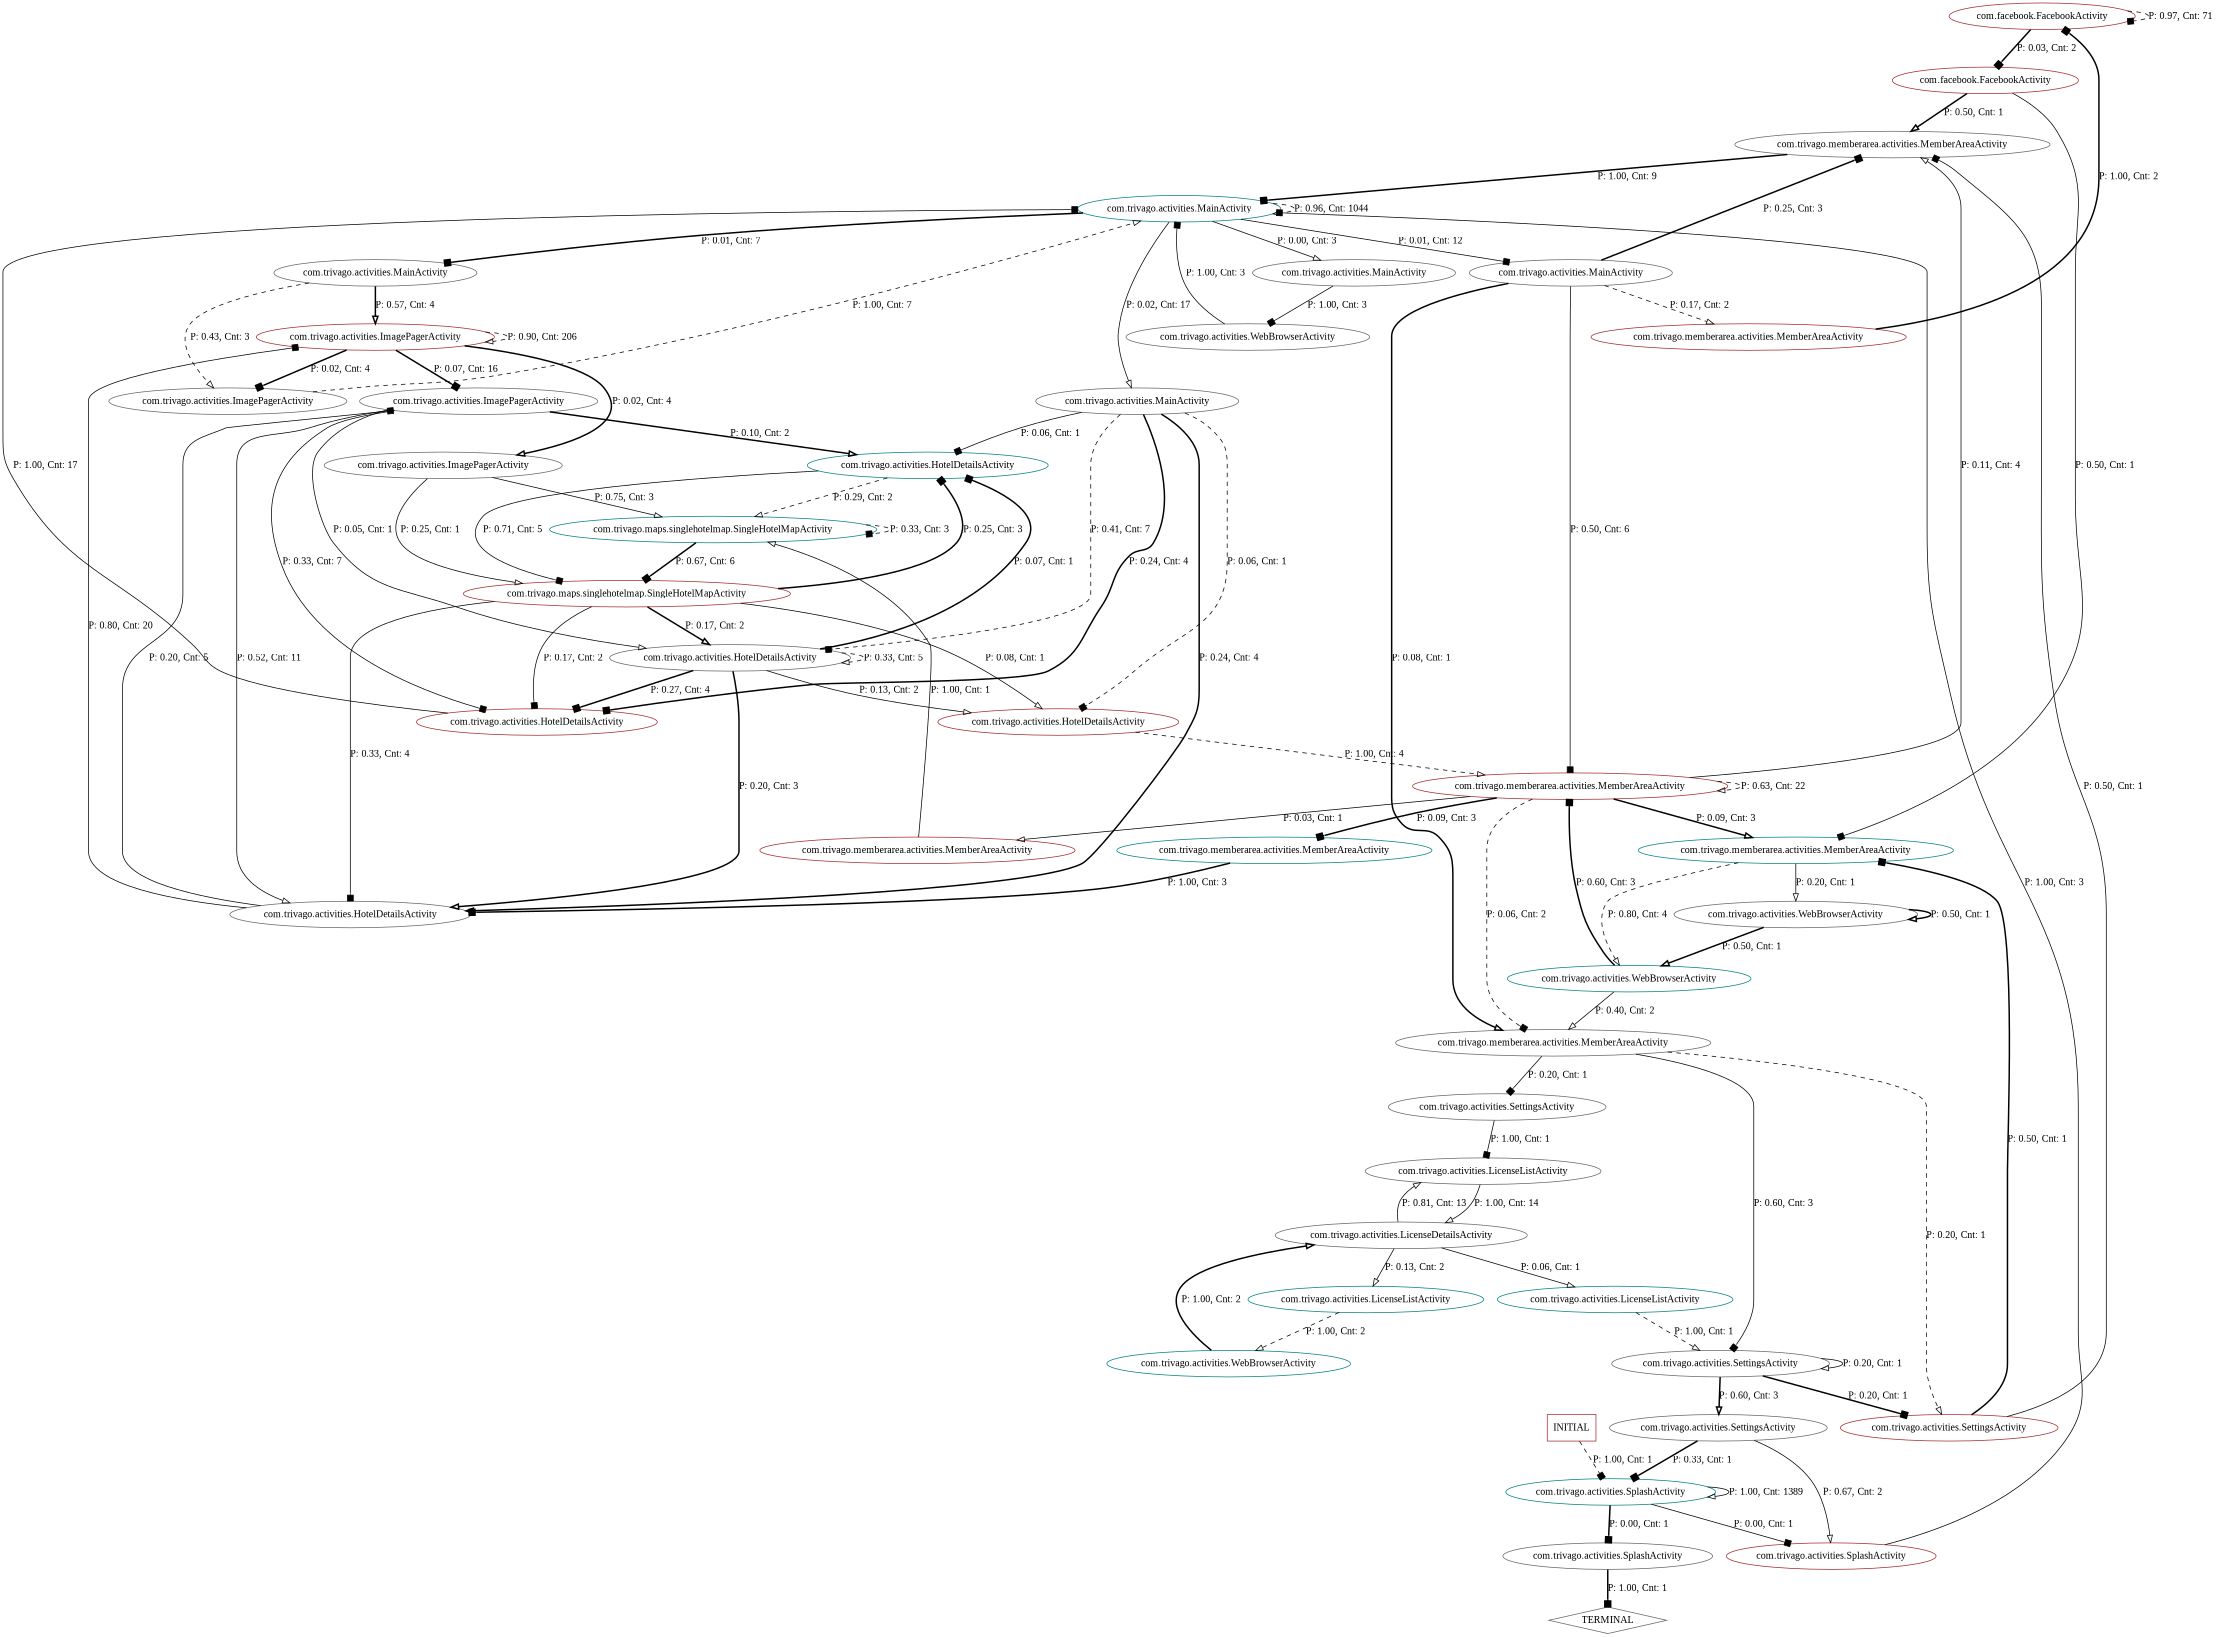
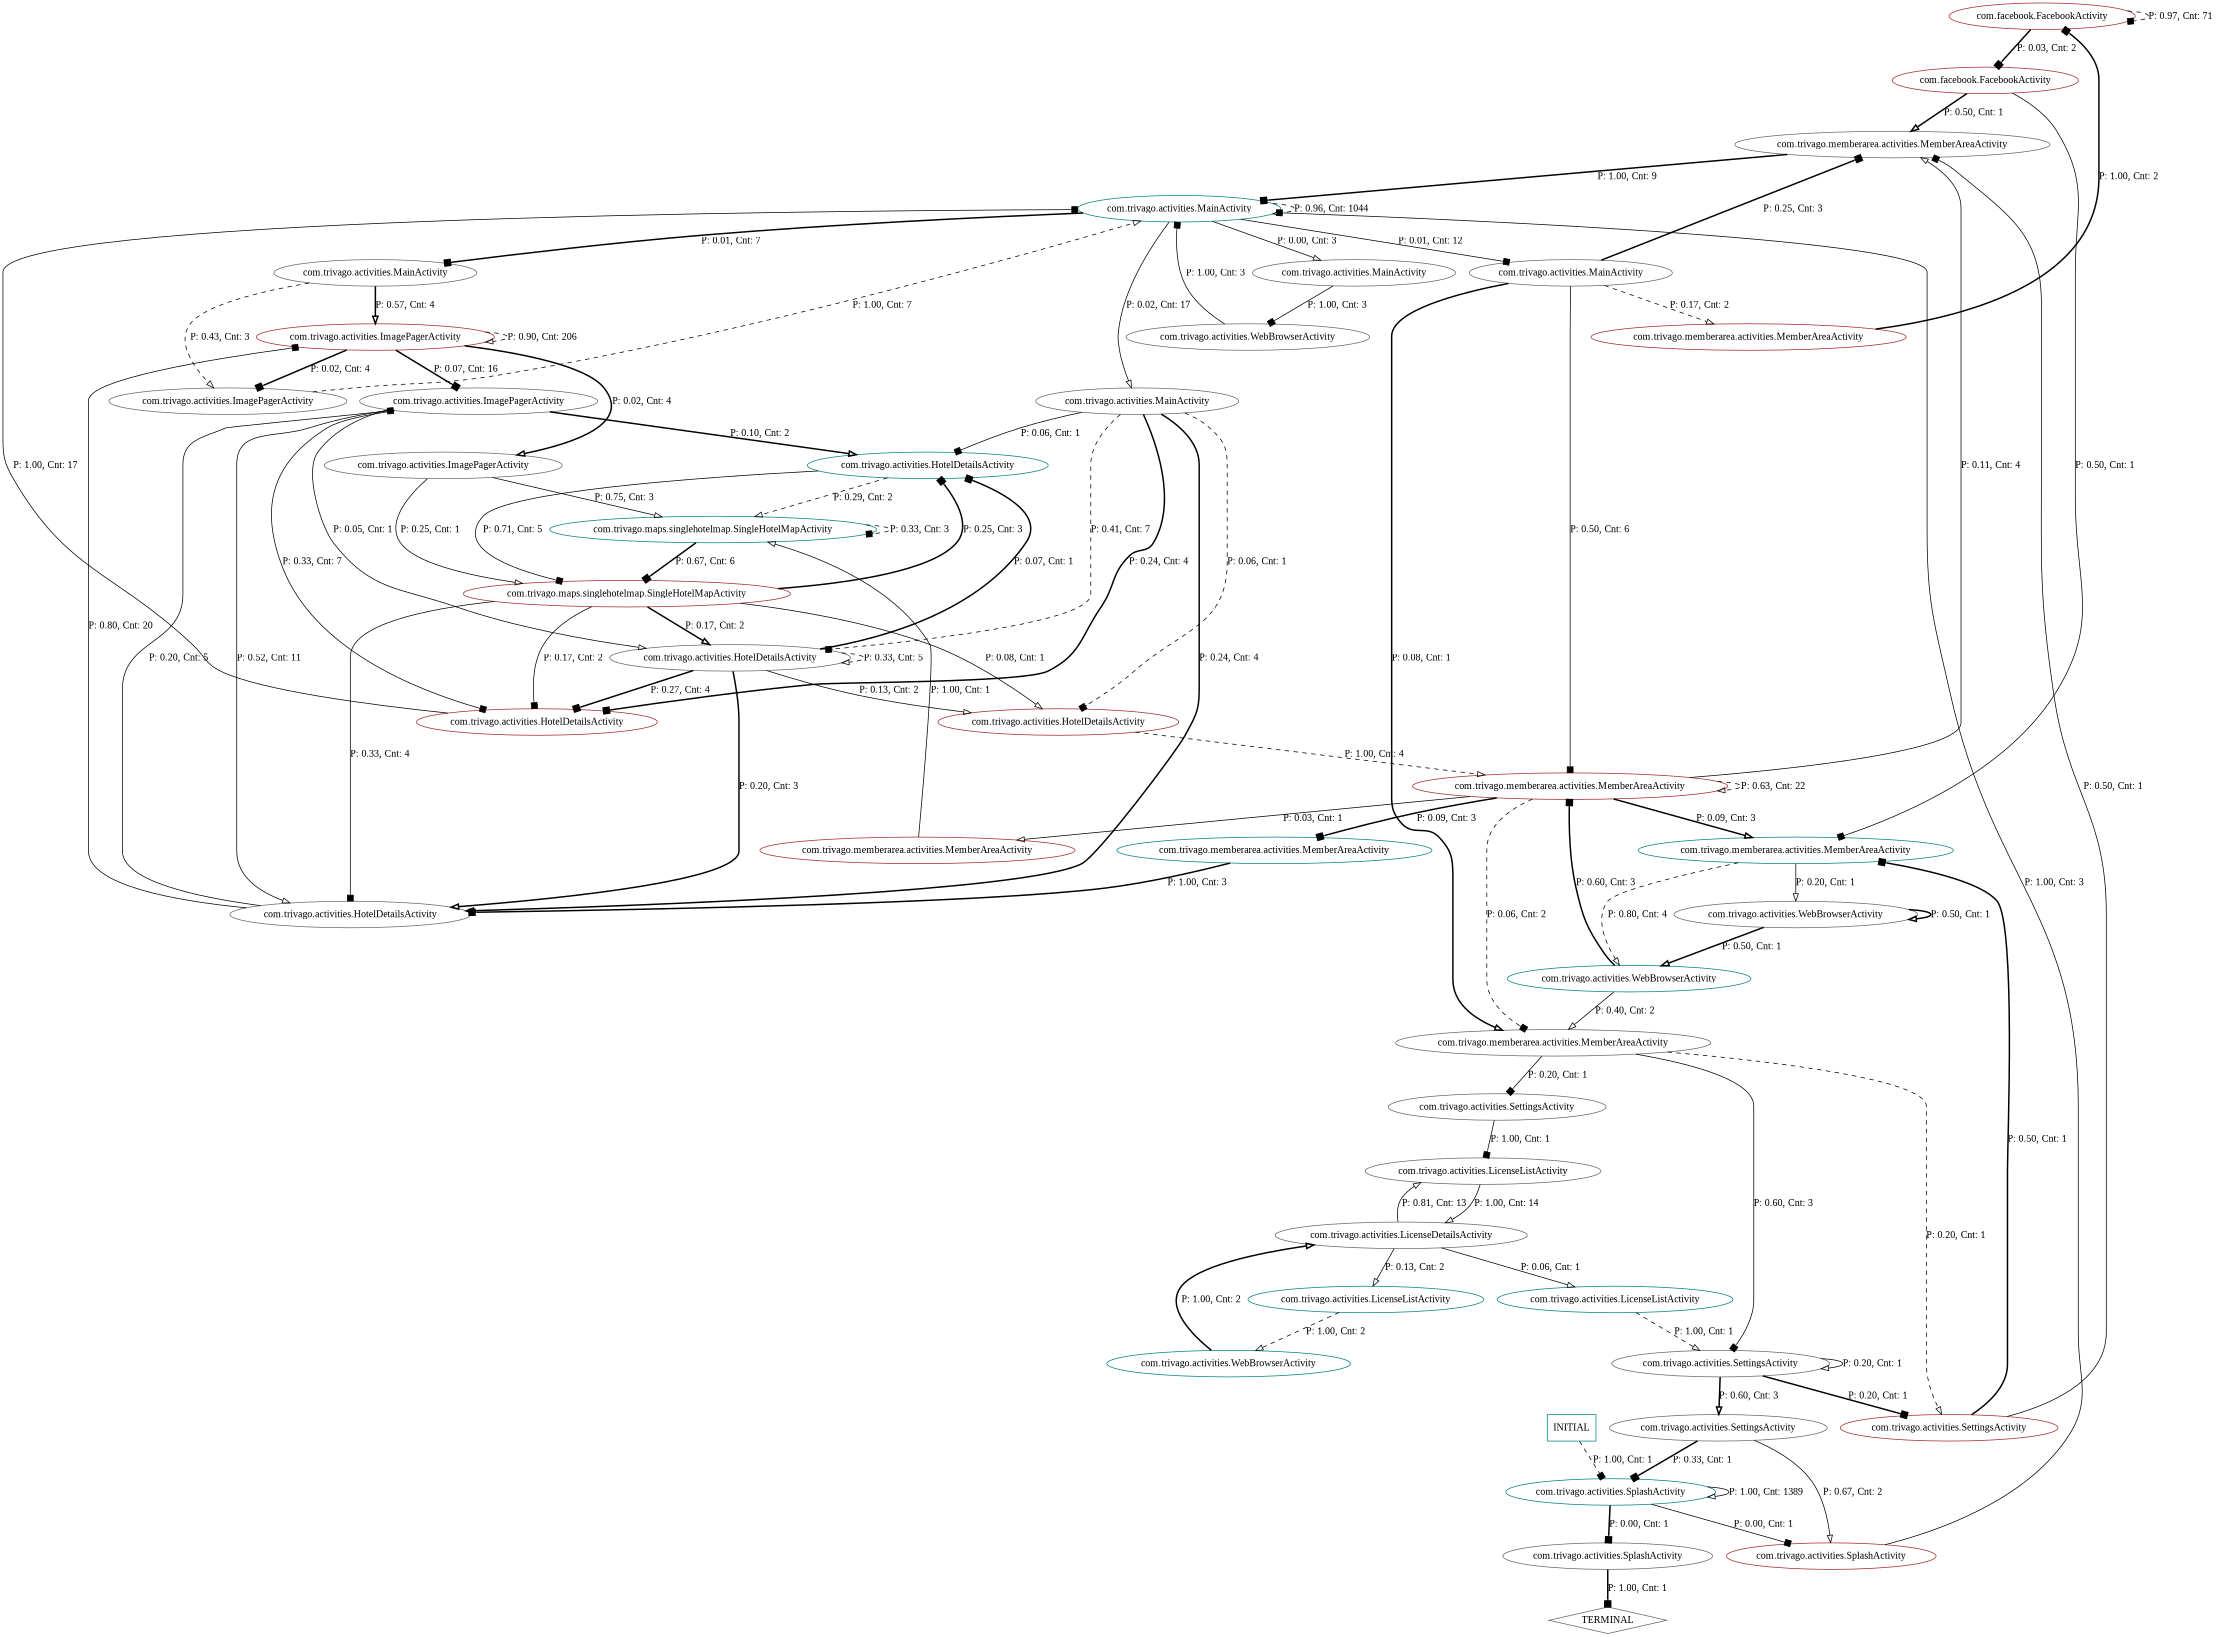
node "INITIAL": color brown -> teal
